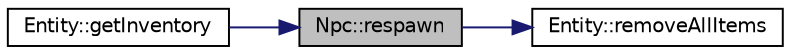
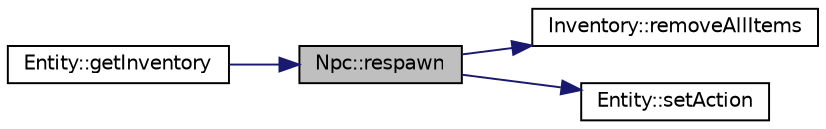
node "Entity::removeAllItems": label "Entity::removeAllItems" -> "Inventory::removeAllItems"
node "Entity::setAction": added
